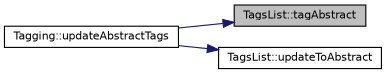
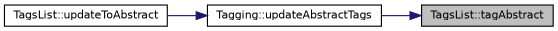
edge "Tagging::updateAbstractTags" -> "TagsList::updateToAbstract": reversed
